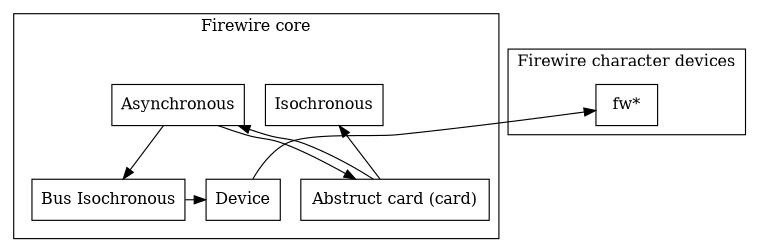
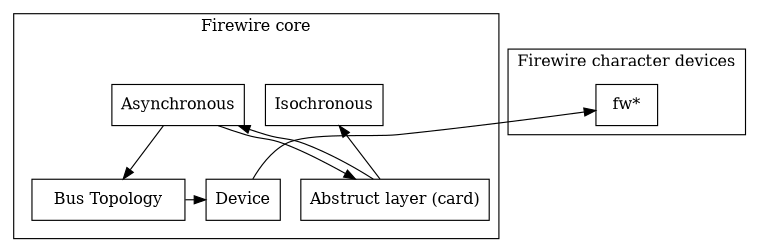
node "Bus Isochronous": label "Bus Isochronous" -> "Bus Topology"
node "Abstruct card (card)": label "Abstruct card (card)" -> "Abstruct layer (card)"
